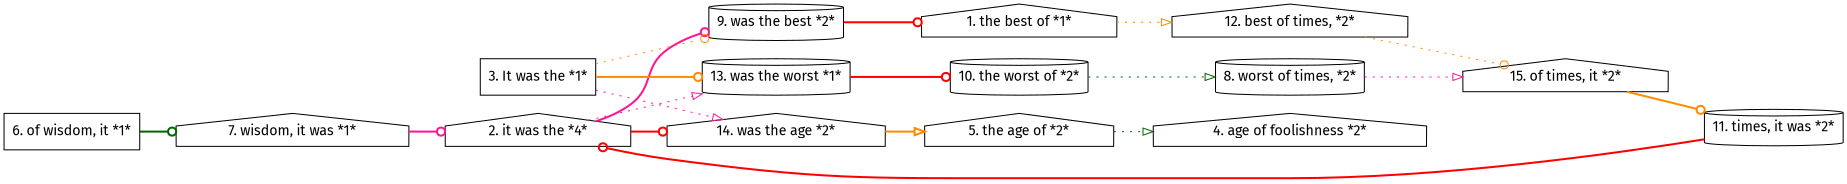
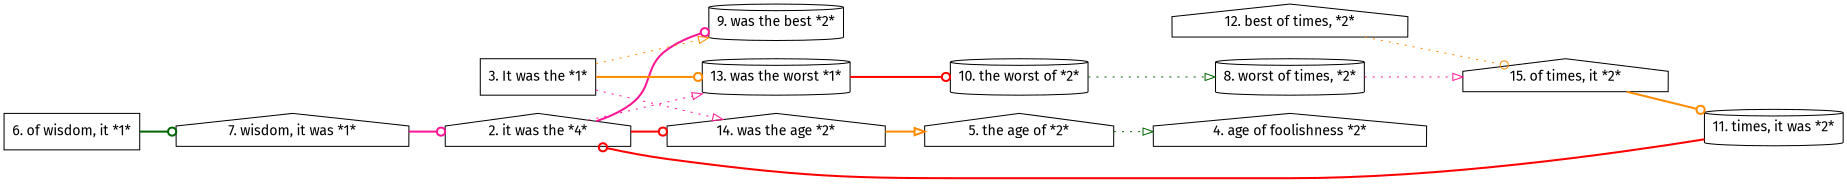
node "1. the best of *1*": removed
edge "3. It was the *1*" -> "9. was the best *2*": arrowhead odot -> onormal
